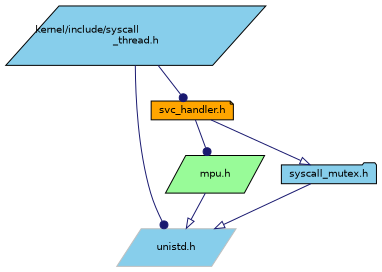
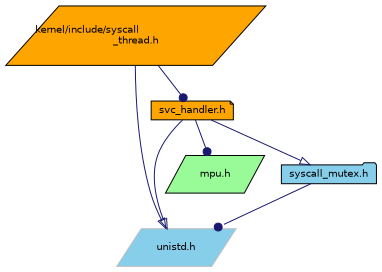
node "kernel/include/syscall _thread.h": fillcolor skyblue -> orange
edge "kernel/include/syscall _thread.h" -> "unistd.h": arrowhead dot -> onormal
edge "syscall_mutex.h" -> "unistd.h": arrowhead onormal -> dot
edge "mpu.h" -> "unistd.h": now "svc_handler.h" -> "unistd.h"
